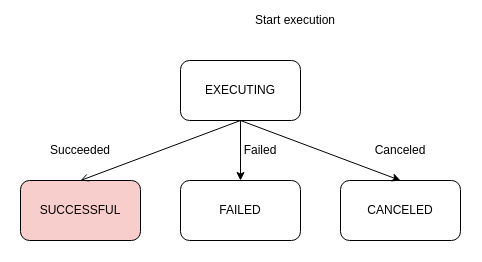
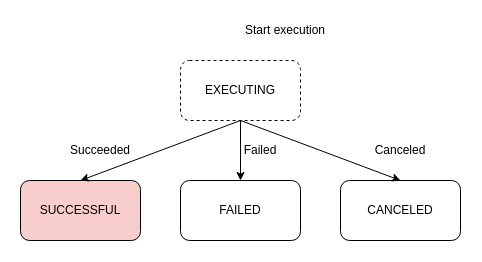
node "Start execution": moved (296, 21) -> (286, 31)
node "EXECUTING": style solid -> dashed
node "Succeeded": moved (81, 151) -> (101, 151)
edge "EXECUTING" -> "SUCCESSFUL": arrowhead open -> classic
